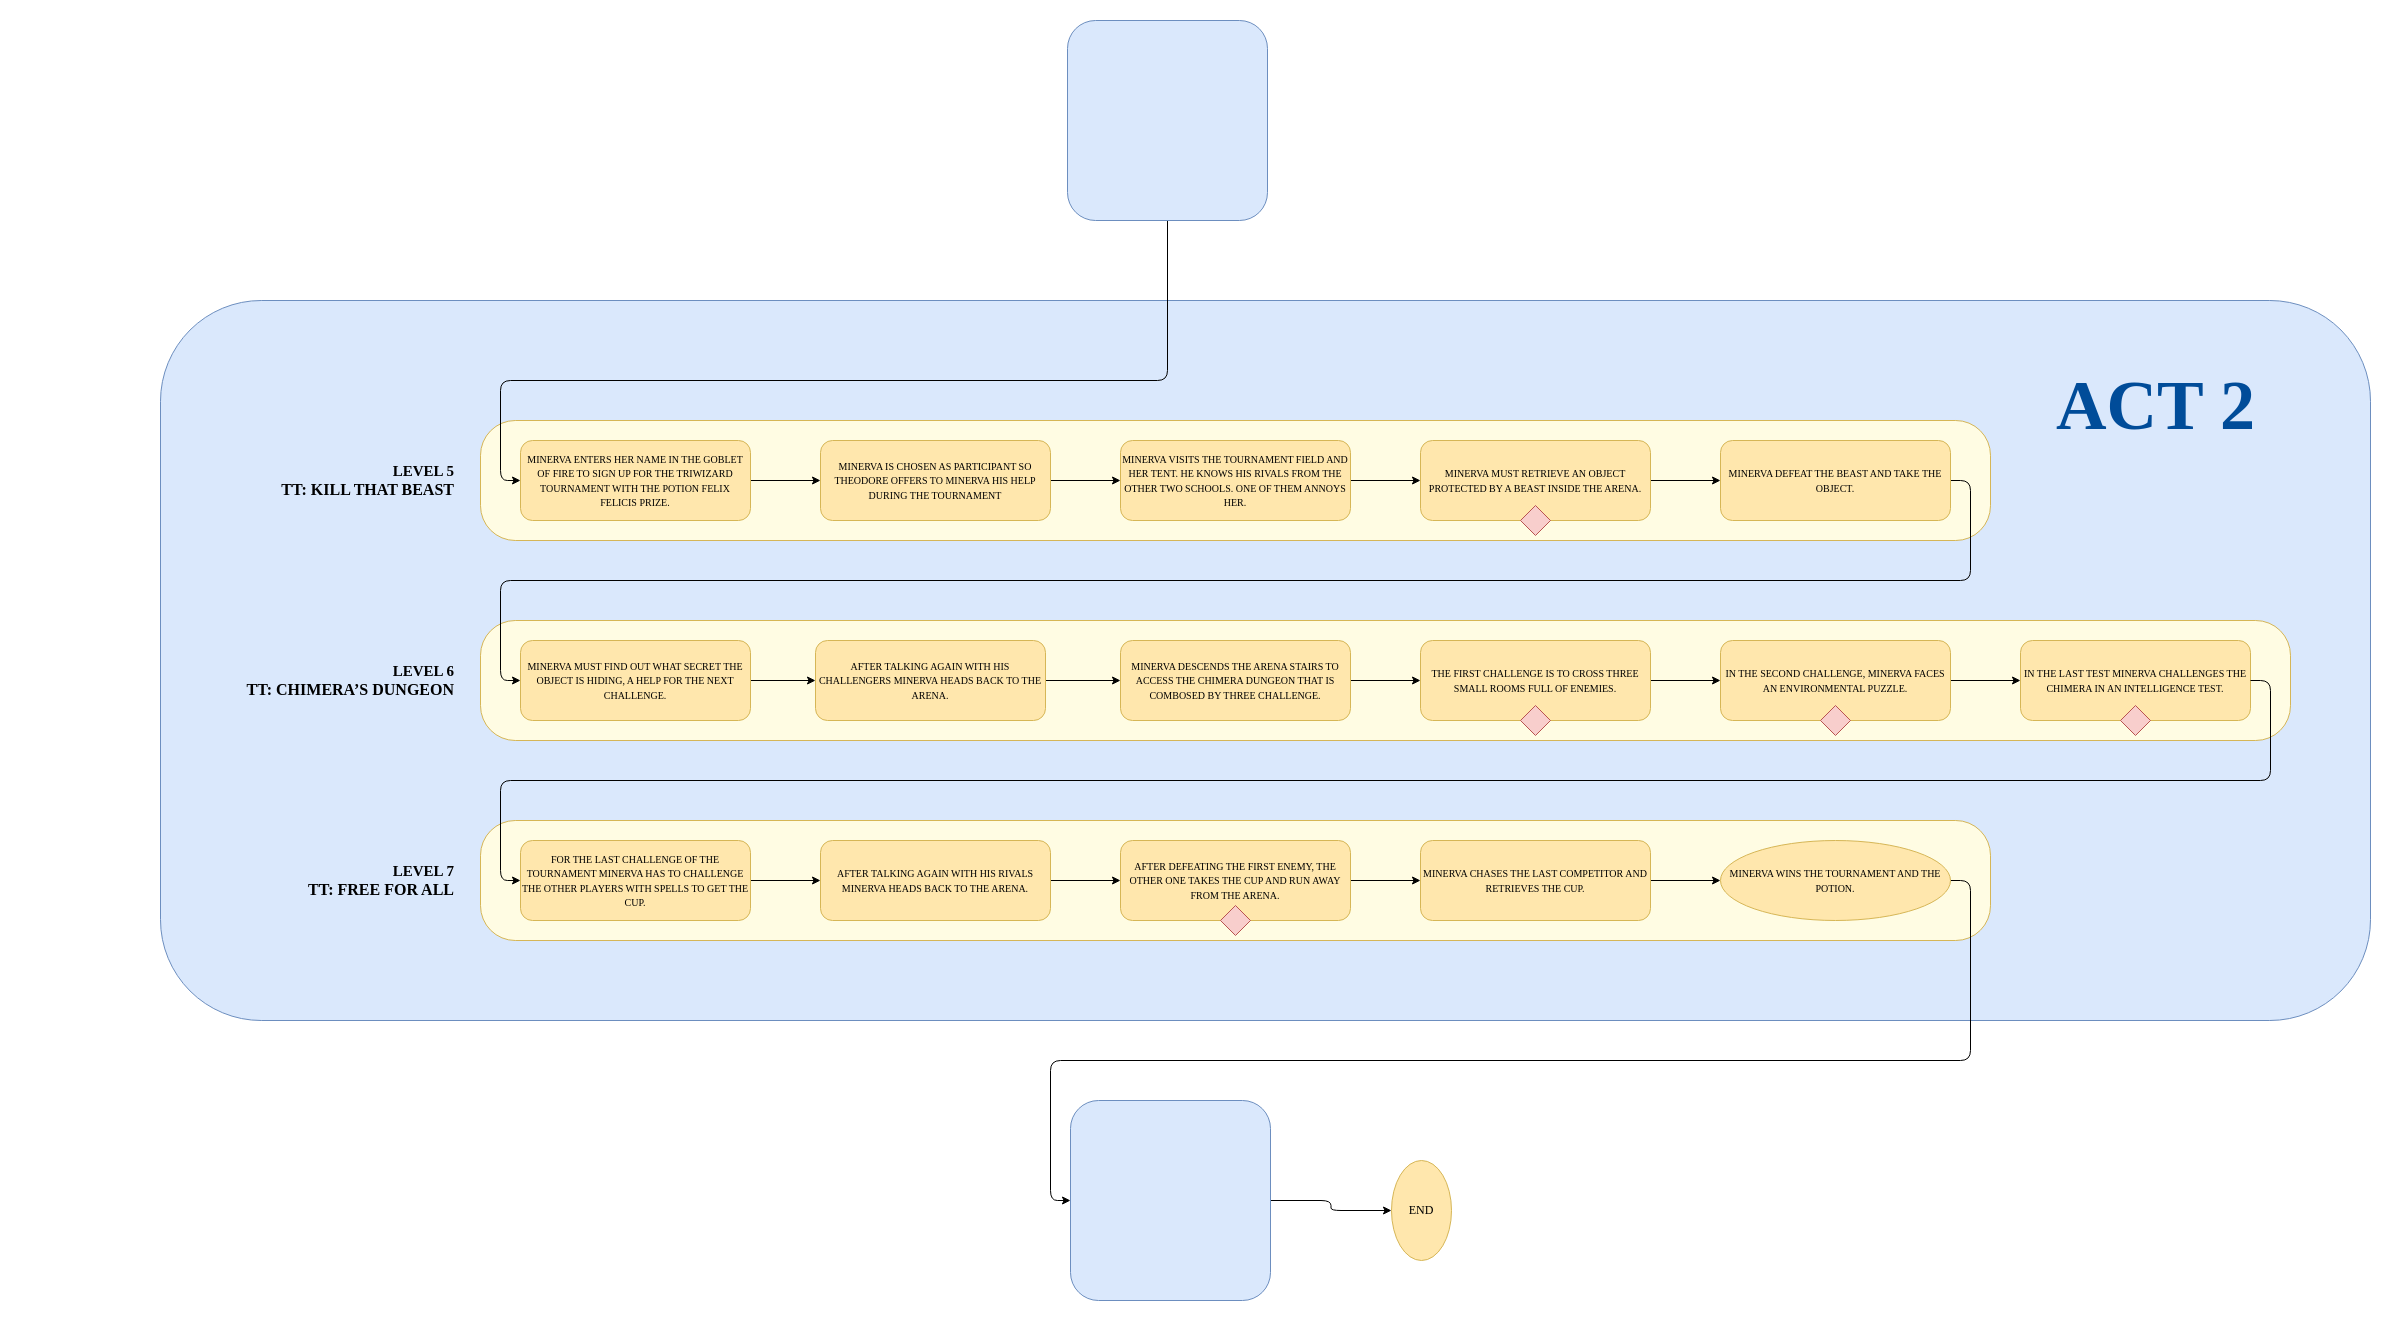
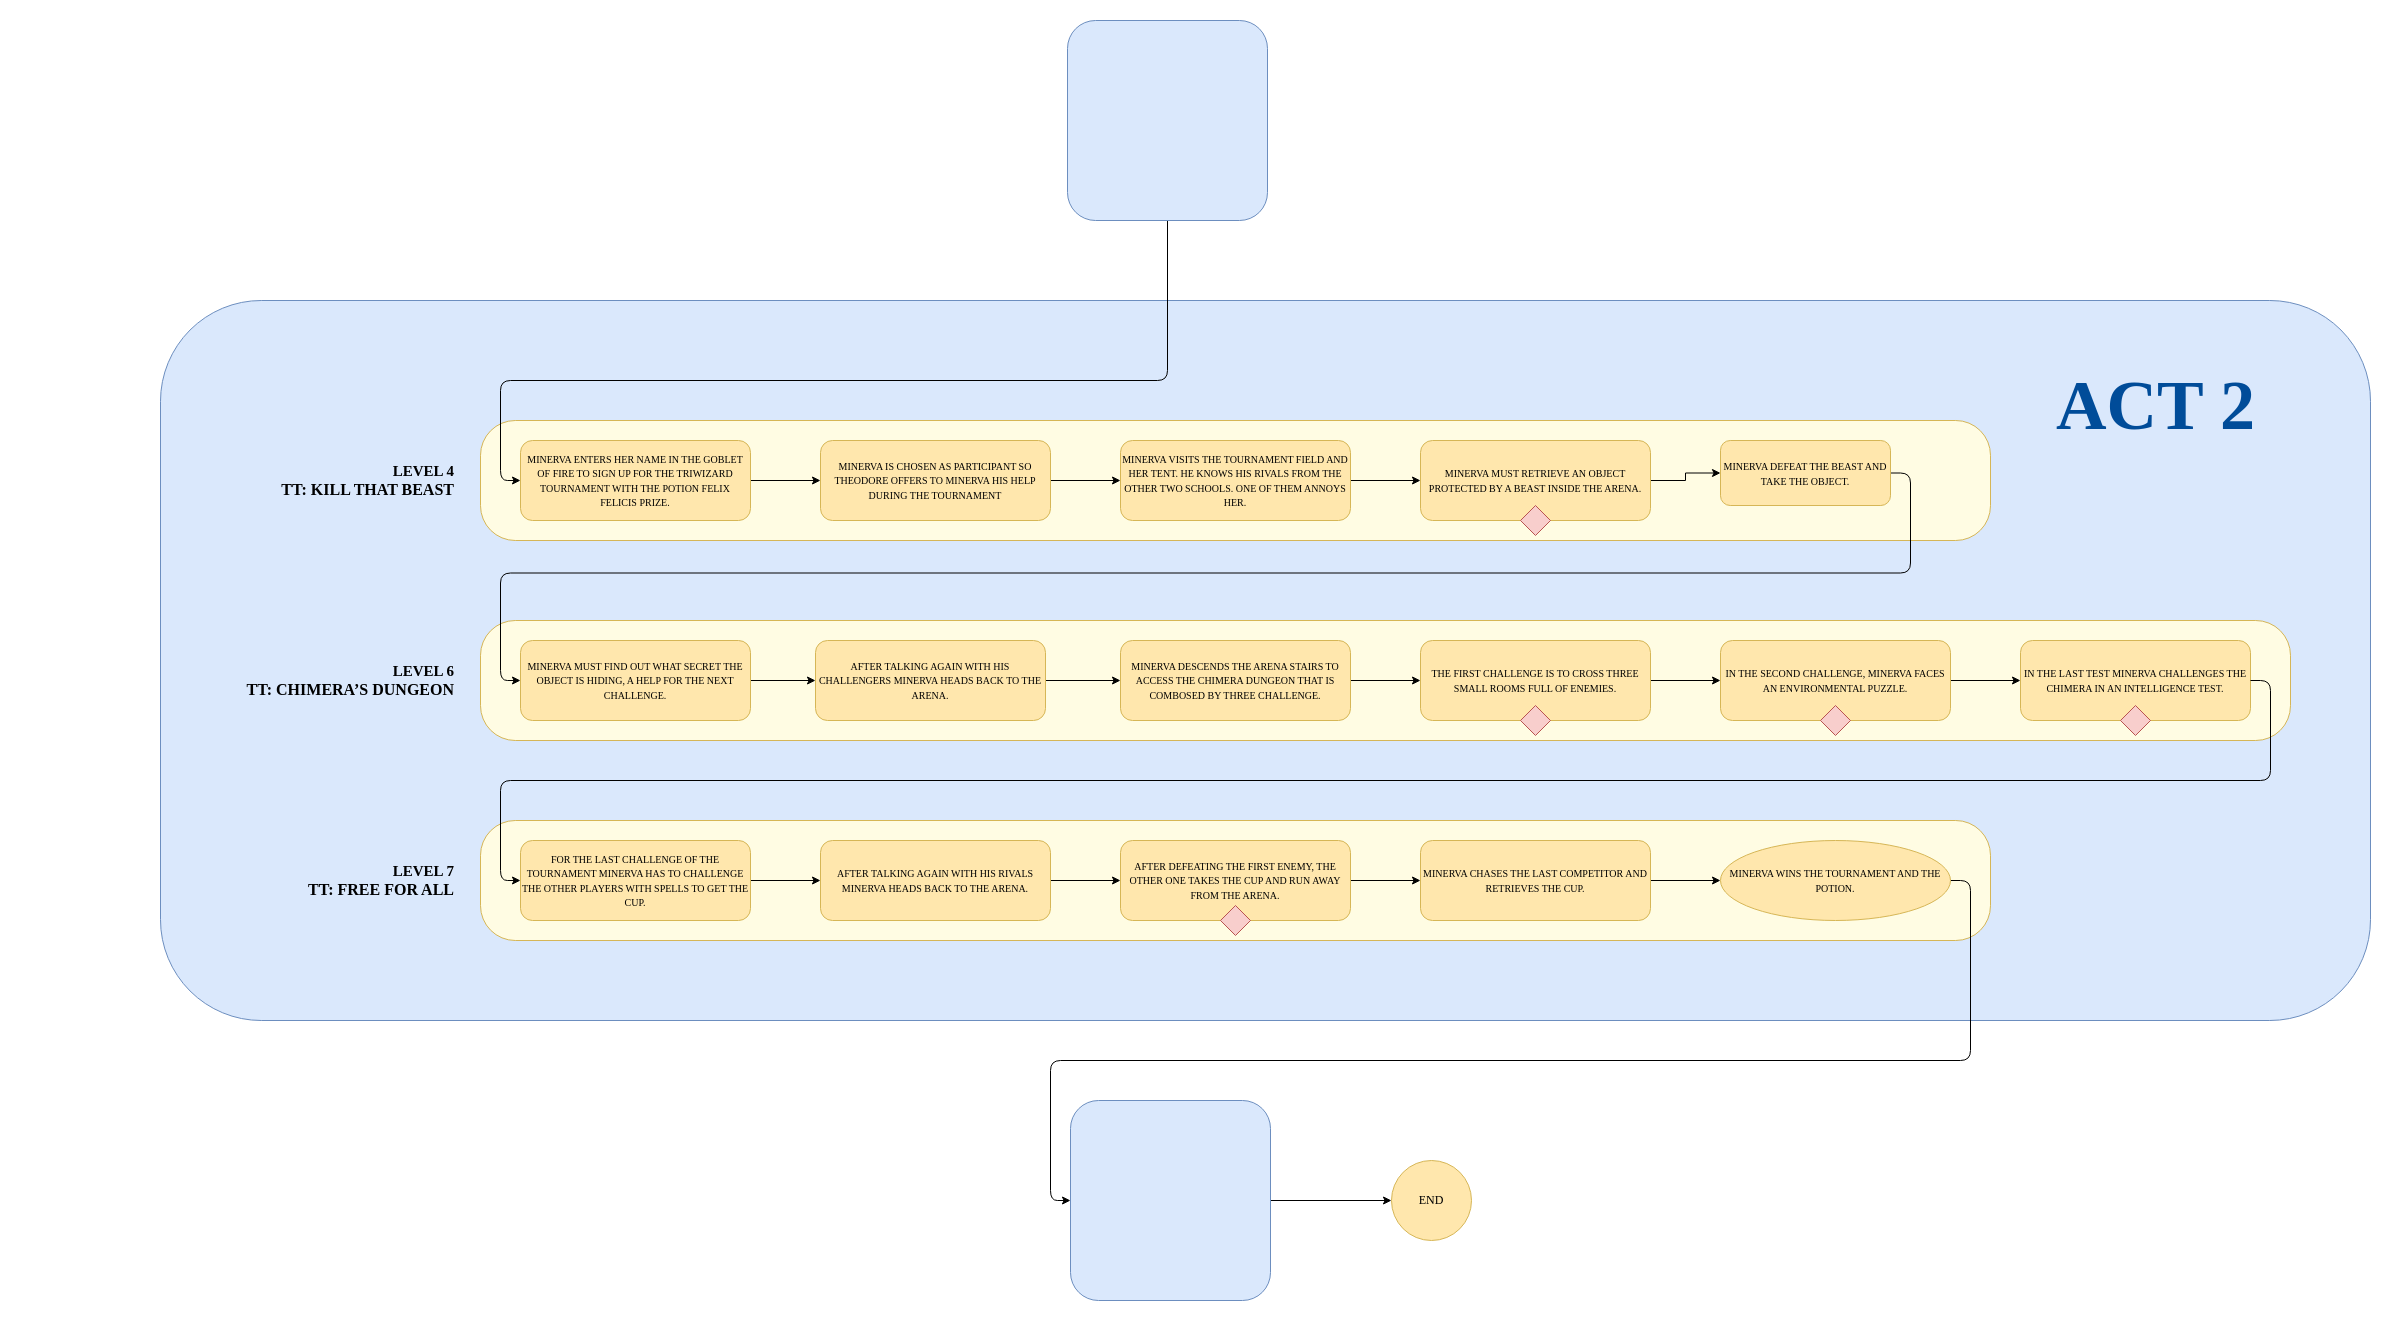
node "LEVEL 5 TT: KILL THAT BEAST": label "LEVEL 5 TT: KILL THAT BEAST" -> "LEVEL 4 TT: KILL THAT BEAST"
node "MINERVA DEFEAT THE BEAST AND TAKE THE OBJECT.": size 230x80 -> 170x65
node "END": size 60x100 -> 80x80
